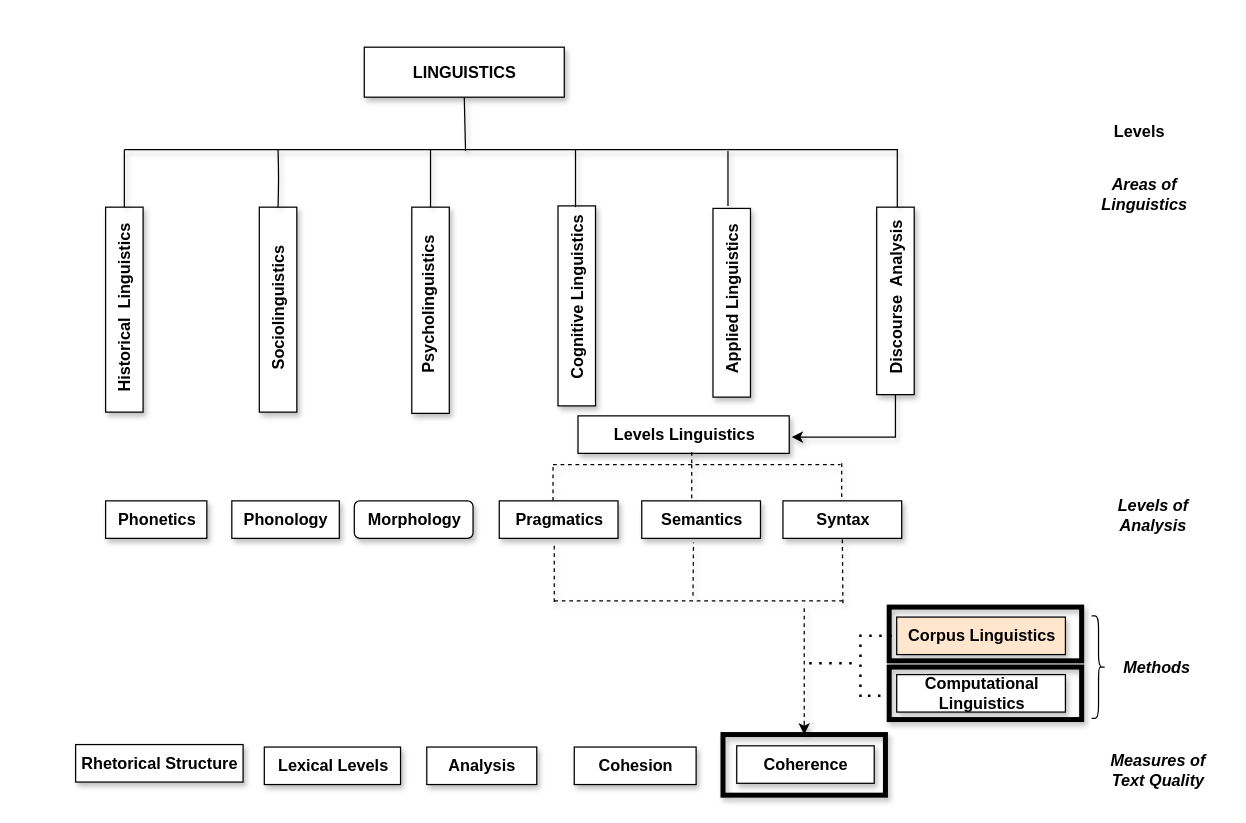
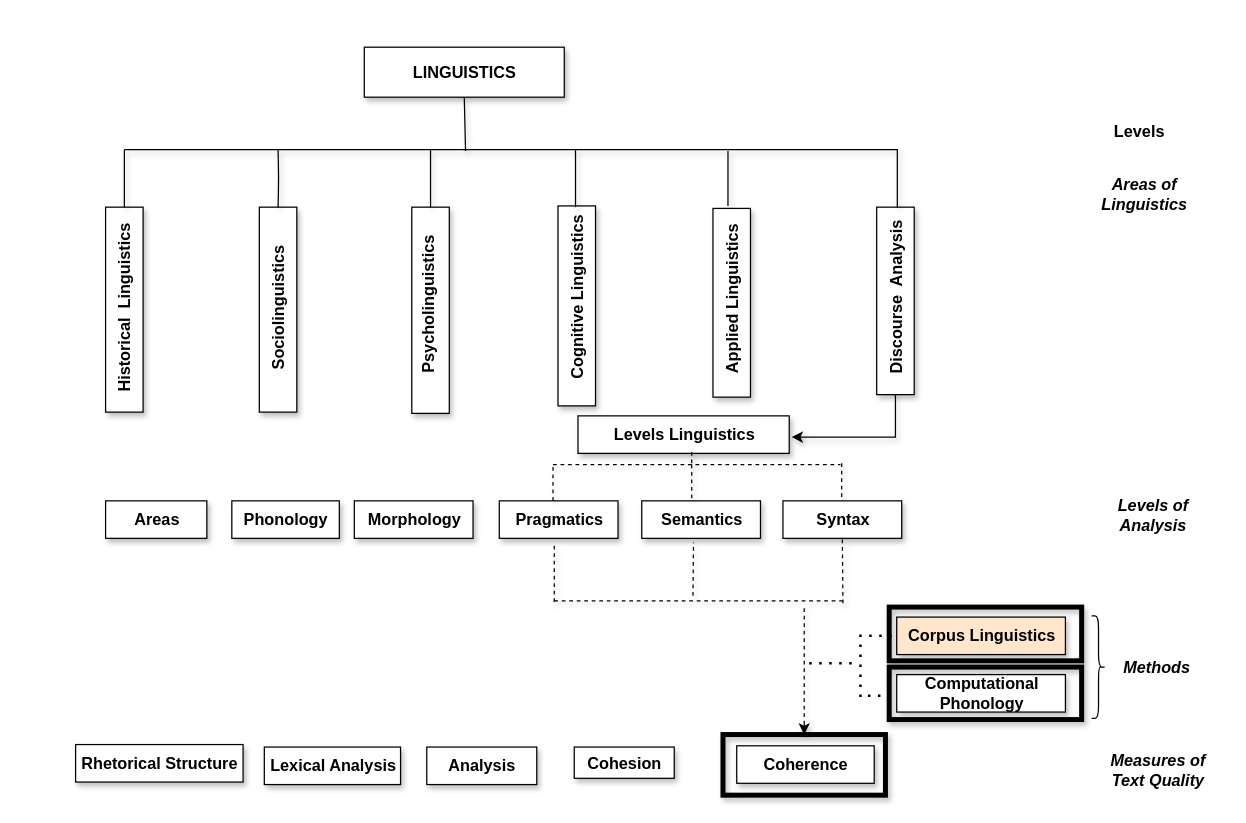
node "Phonetics": label "Phonetics" -> "Areas"
node "Morphology": shape rounded rectangle -> rectangle
node "Computational Linguistics": label "Computational Linguistics" -> "Computational Phonology"
node "Lexical Levels": label "Lexical Levels" -> "Lexical Analysis"
node "Cohesion": size 122x38 -> 100x31
